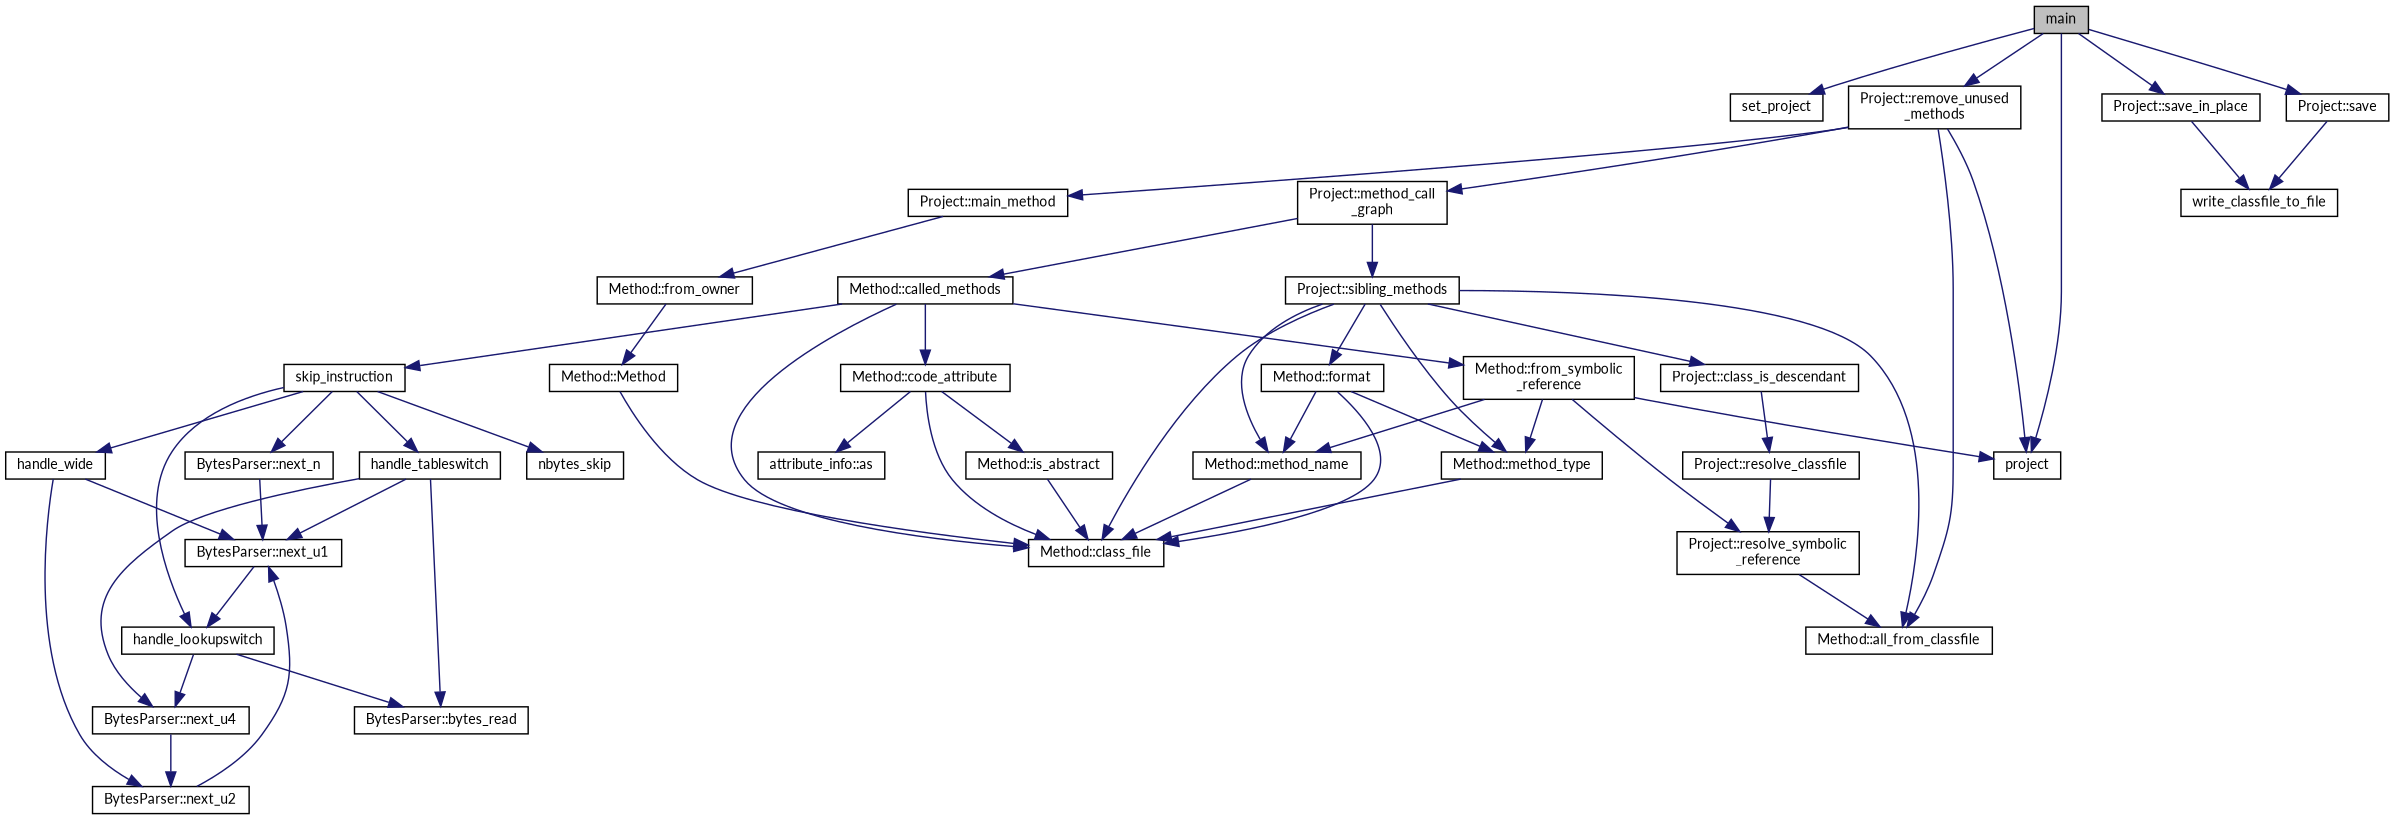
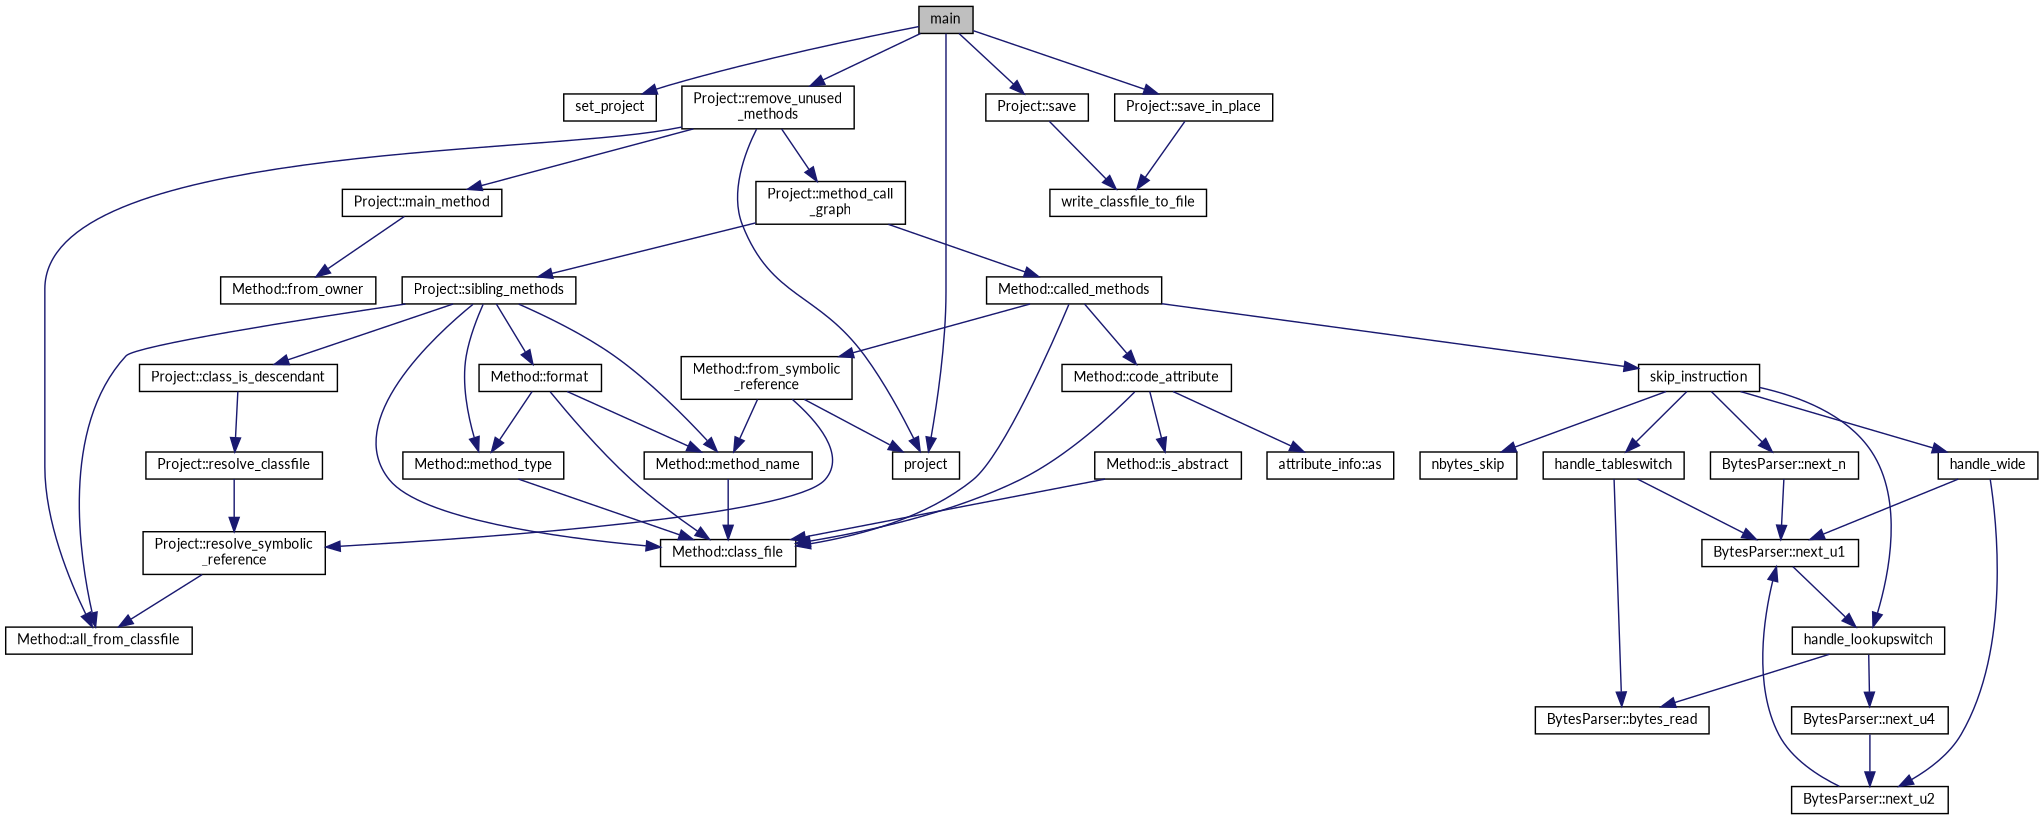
node "Method::Method": removed
edge "Method::from_symbolic _reference" -> "Method::method_type": removed
edge "handle_tableswitch" -> "BytesParser::next_u4": removed
